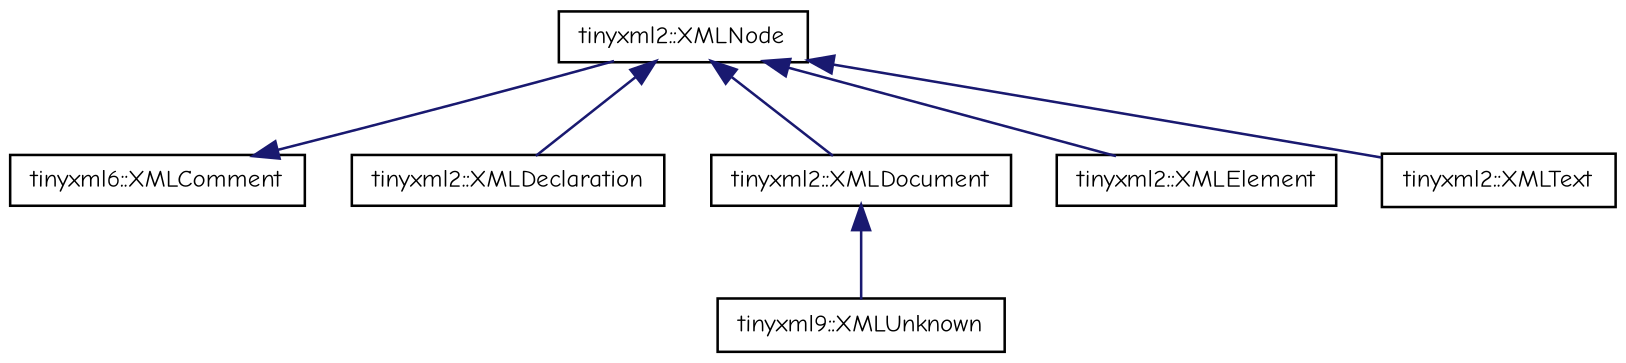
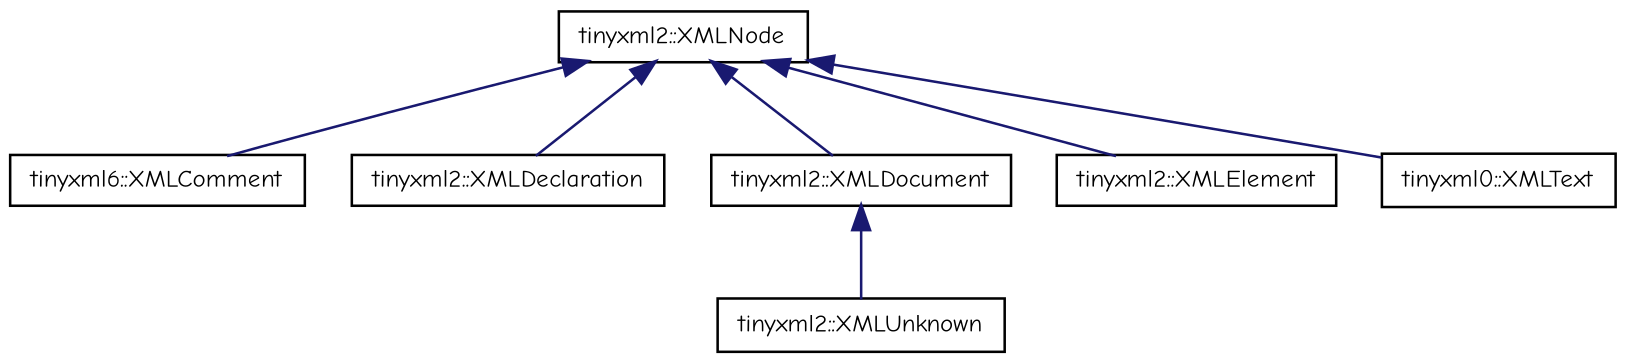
edge "tinyxml2::XMLNode" -> "tinyxml6::XMLComment": reversed
node "tinyxml2::XMLText": label "tinyxml2::XMLText" -> "tinyxml0::XMLText"
node "tinyxml9::XMLUnknown": label "tinyxml9::XMLUnknown" -> "tinyxml2::XMLUnknown"
